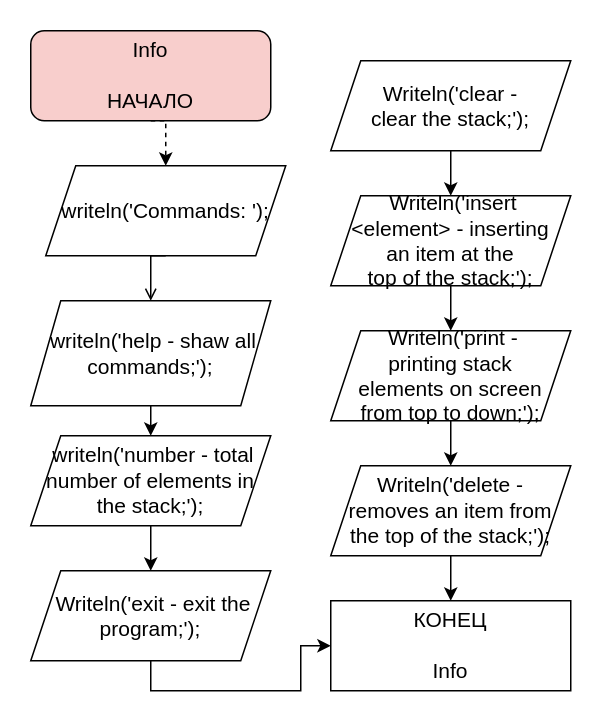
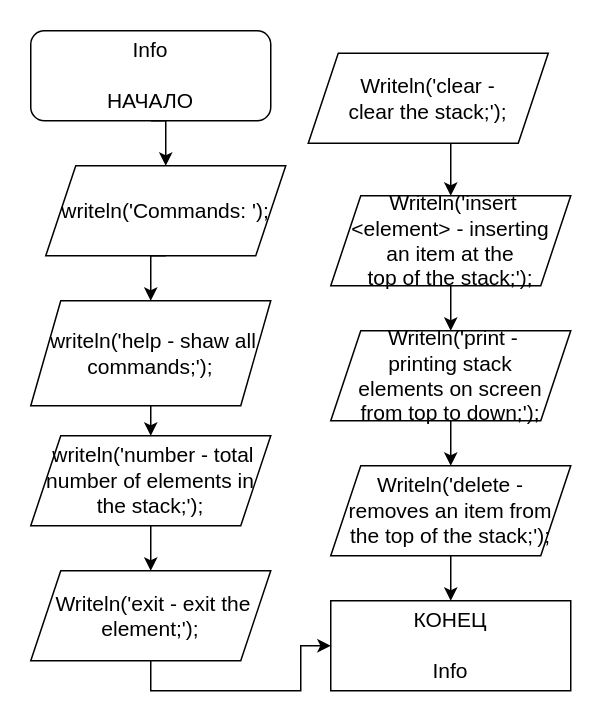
node "Info НАЧАЛО": fillcolor #f8cecc -> #ffffff
node "Writeln('clear - clear the stack;');": moved (451, 106) -> (428, 98)
edge "Info НАЧАЛО" -> "writeln('Commands: ');": style dashed -> solid
edge "writeln('Commands: ');" -> "writeln('help - shaw all commands;');": arrowhead open -> classic
node "Writeln('exit - exit the program;');": label "Writeln('exit - exit the program;');" -> "Writeln('exit - exit the element;');"
